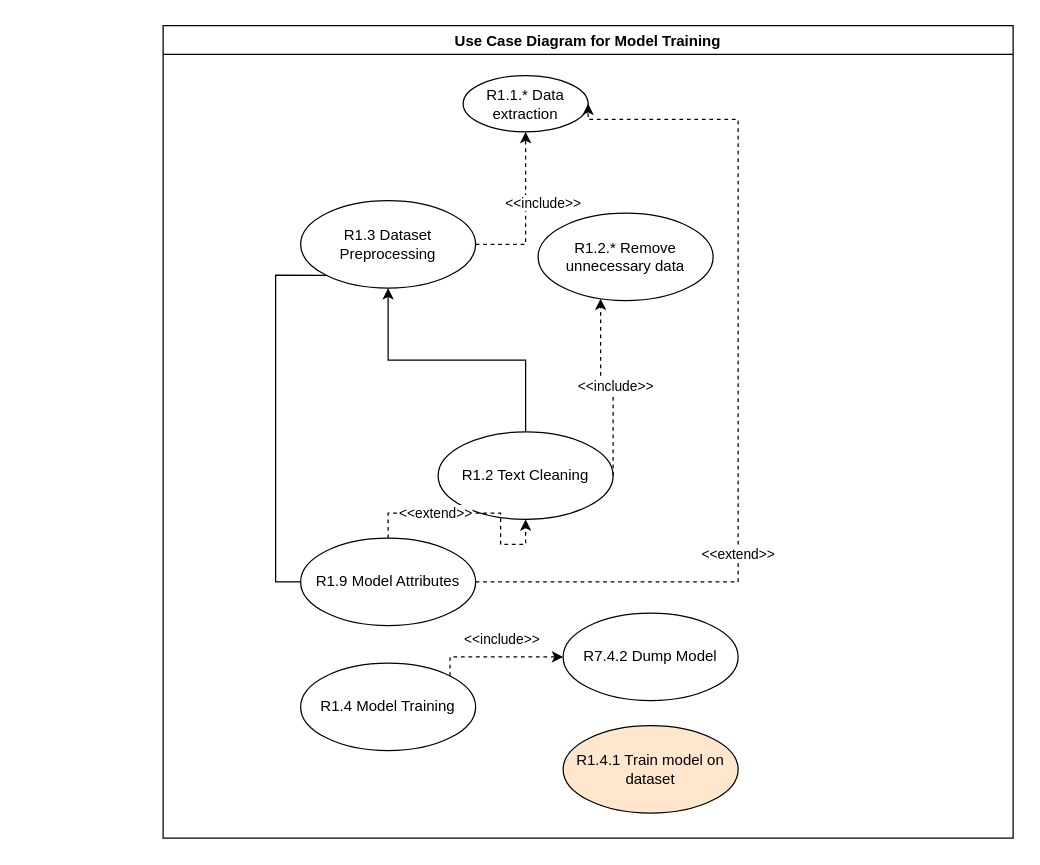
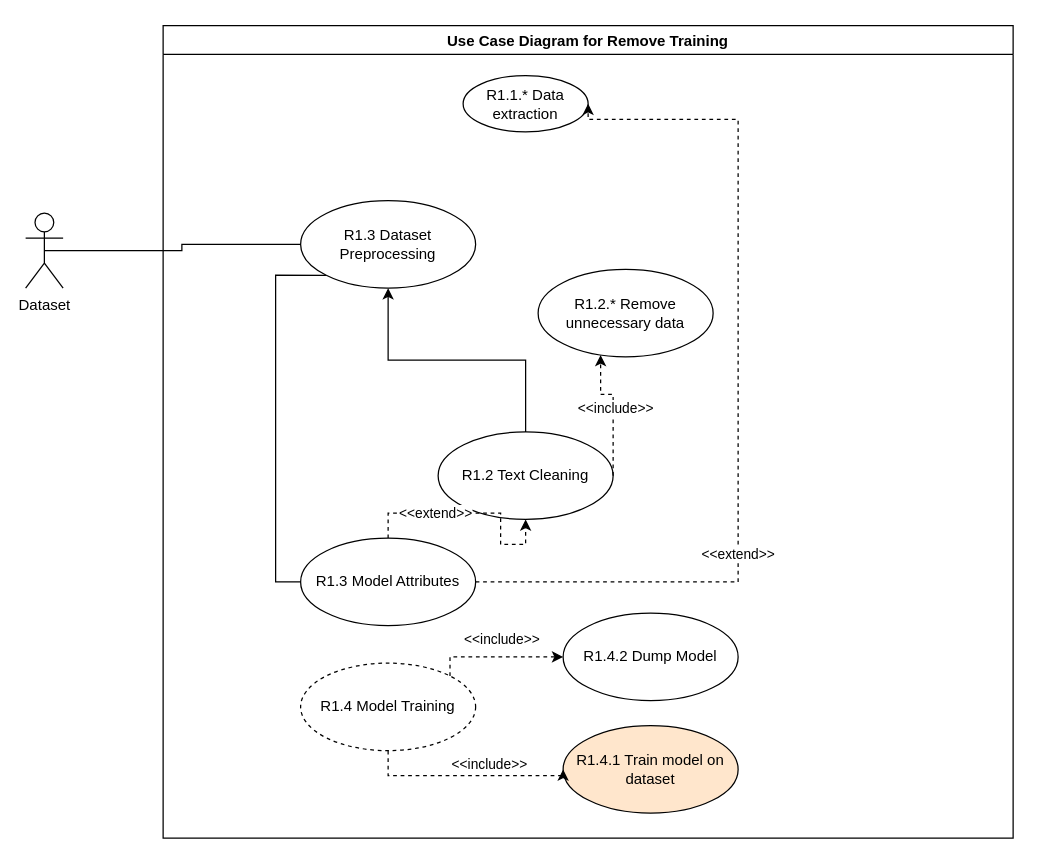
node "Use Case Diagram for Model Training": label "Use Case Diagram for Model Training" -> "Use Case Diagram for Remove Training"
edge "R1.3 Dataset Preprocessing" -> "R1.1.* Data extraction": removed, label "<<include>>"
node "Dataset": added
edge "R1.3 Dataset Preprocessing" -- "Dataset": added
node "R1.2.* Remove unnecessary data": moved (626, 257) -> (626, 313)
node "R1.9 Model Attributes": label "R1.9 Model Attributes" -> "R1.3 Model Attributes"
node "R7.4.2 Dump Model": label "R7.4.2 Dump Model" -> "R1.4.2 Dump Model"
node "R1.4 Model Training": style solid -> dashed
edge "R1.4 Model Training" -> "R1.4.1 Train model on dataset": added, label "<<include>>"
